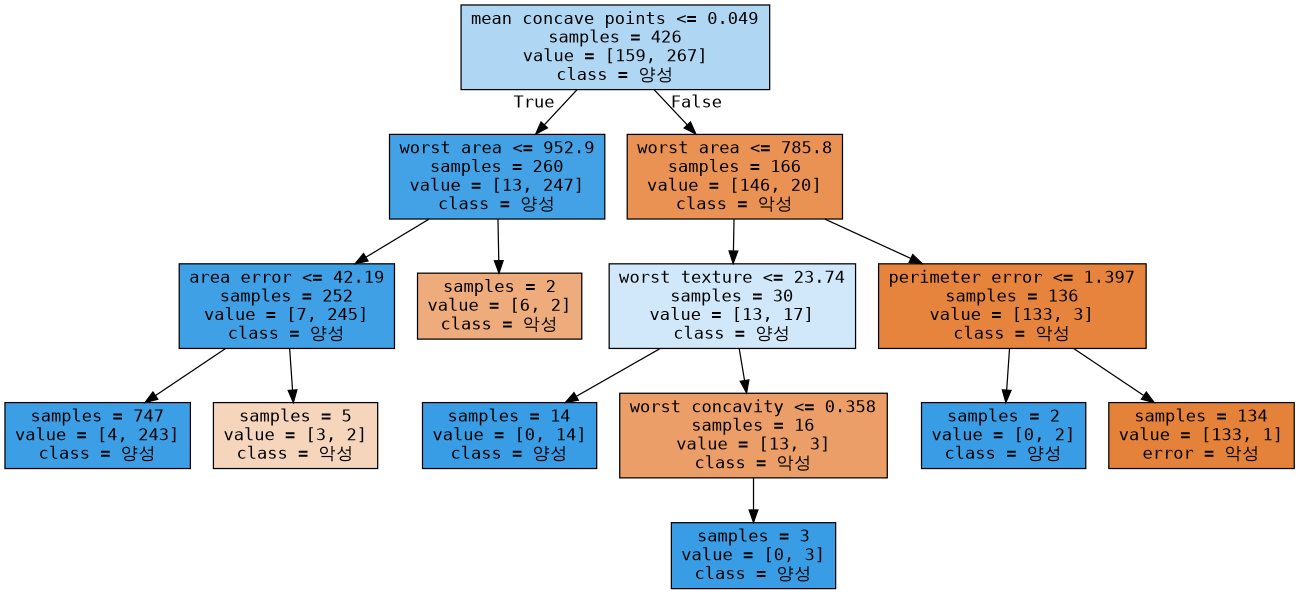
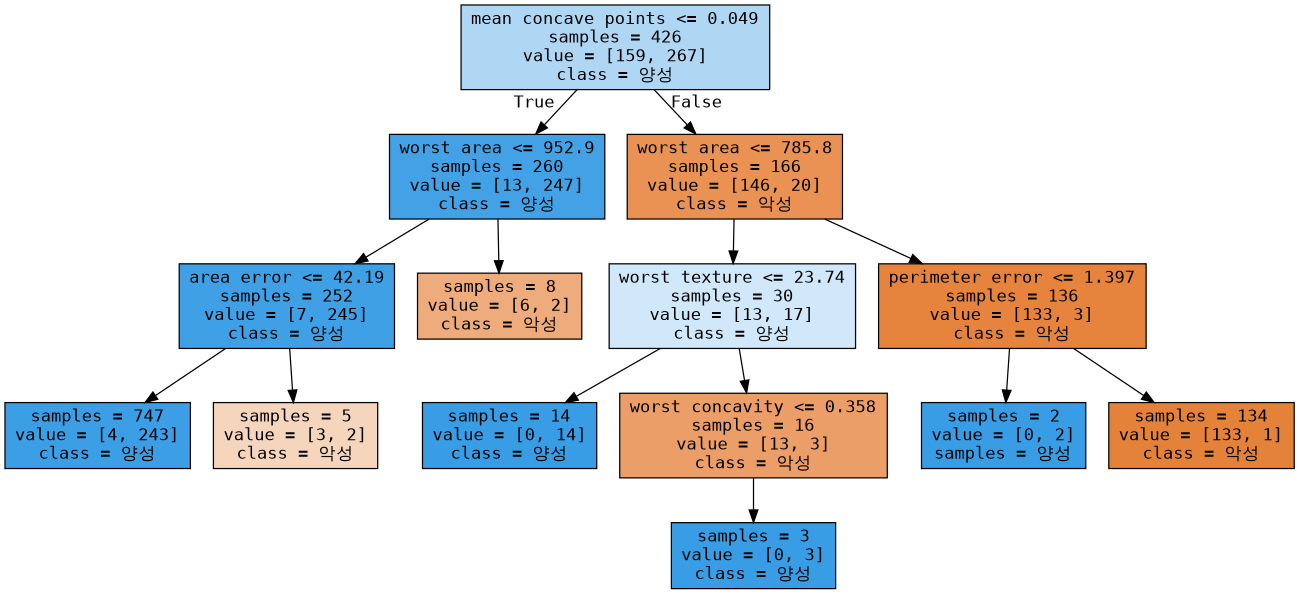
node "samples = 2 value = [6, 2] class = 악성": label "samples = 2 value = [6, 2] class = 악성" -> "samples = 8 value = [6, 2] class = 악성"
node "samples = 2 value = [0, 2] class = 양성": label "samples = 2 value = [0, 2] class = 양성" -> "samples = 2 value = [0, 2] samples = 양성"
node "samples = 134 value = [133, 1] error = 악성": label "samples = 134 value = [133, 1] error = 악성" -> "samples = 134 value = [133, 1] class = 악성"
